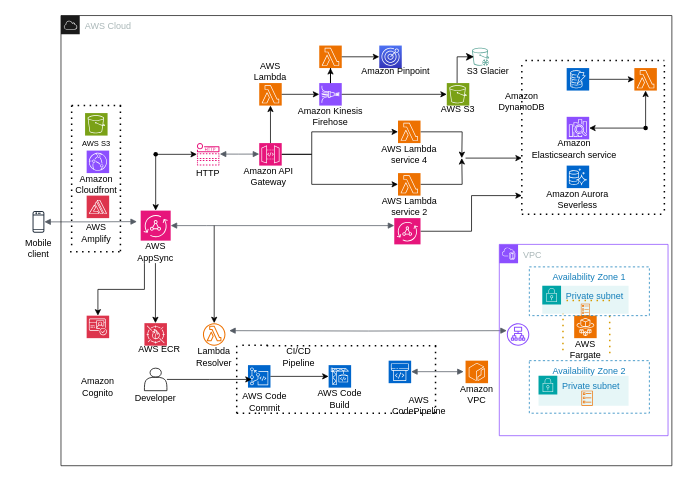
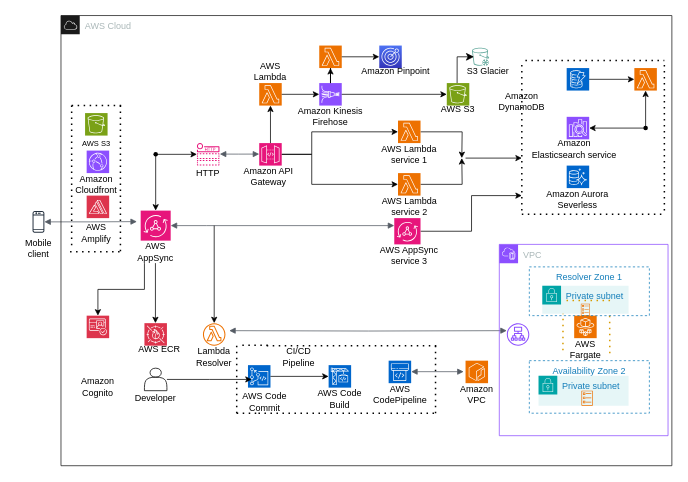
node "AWS Lambda service 4": label "AWS Lambda service 4" -> "AWS Lambda service 1"
node "AWS AppSync service 3": added
node "Availability Zone 1": label "Availability Zone 1" -> "Resolver Zone 1"
node "AWS CodePipeline": moved (419, 405) -> (400, 394)
